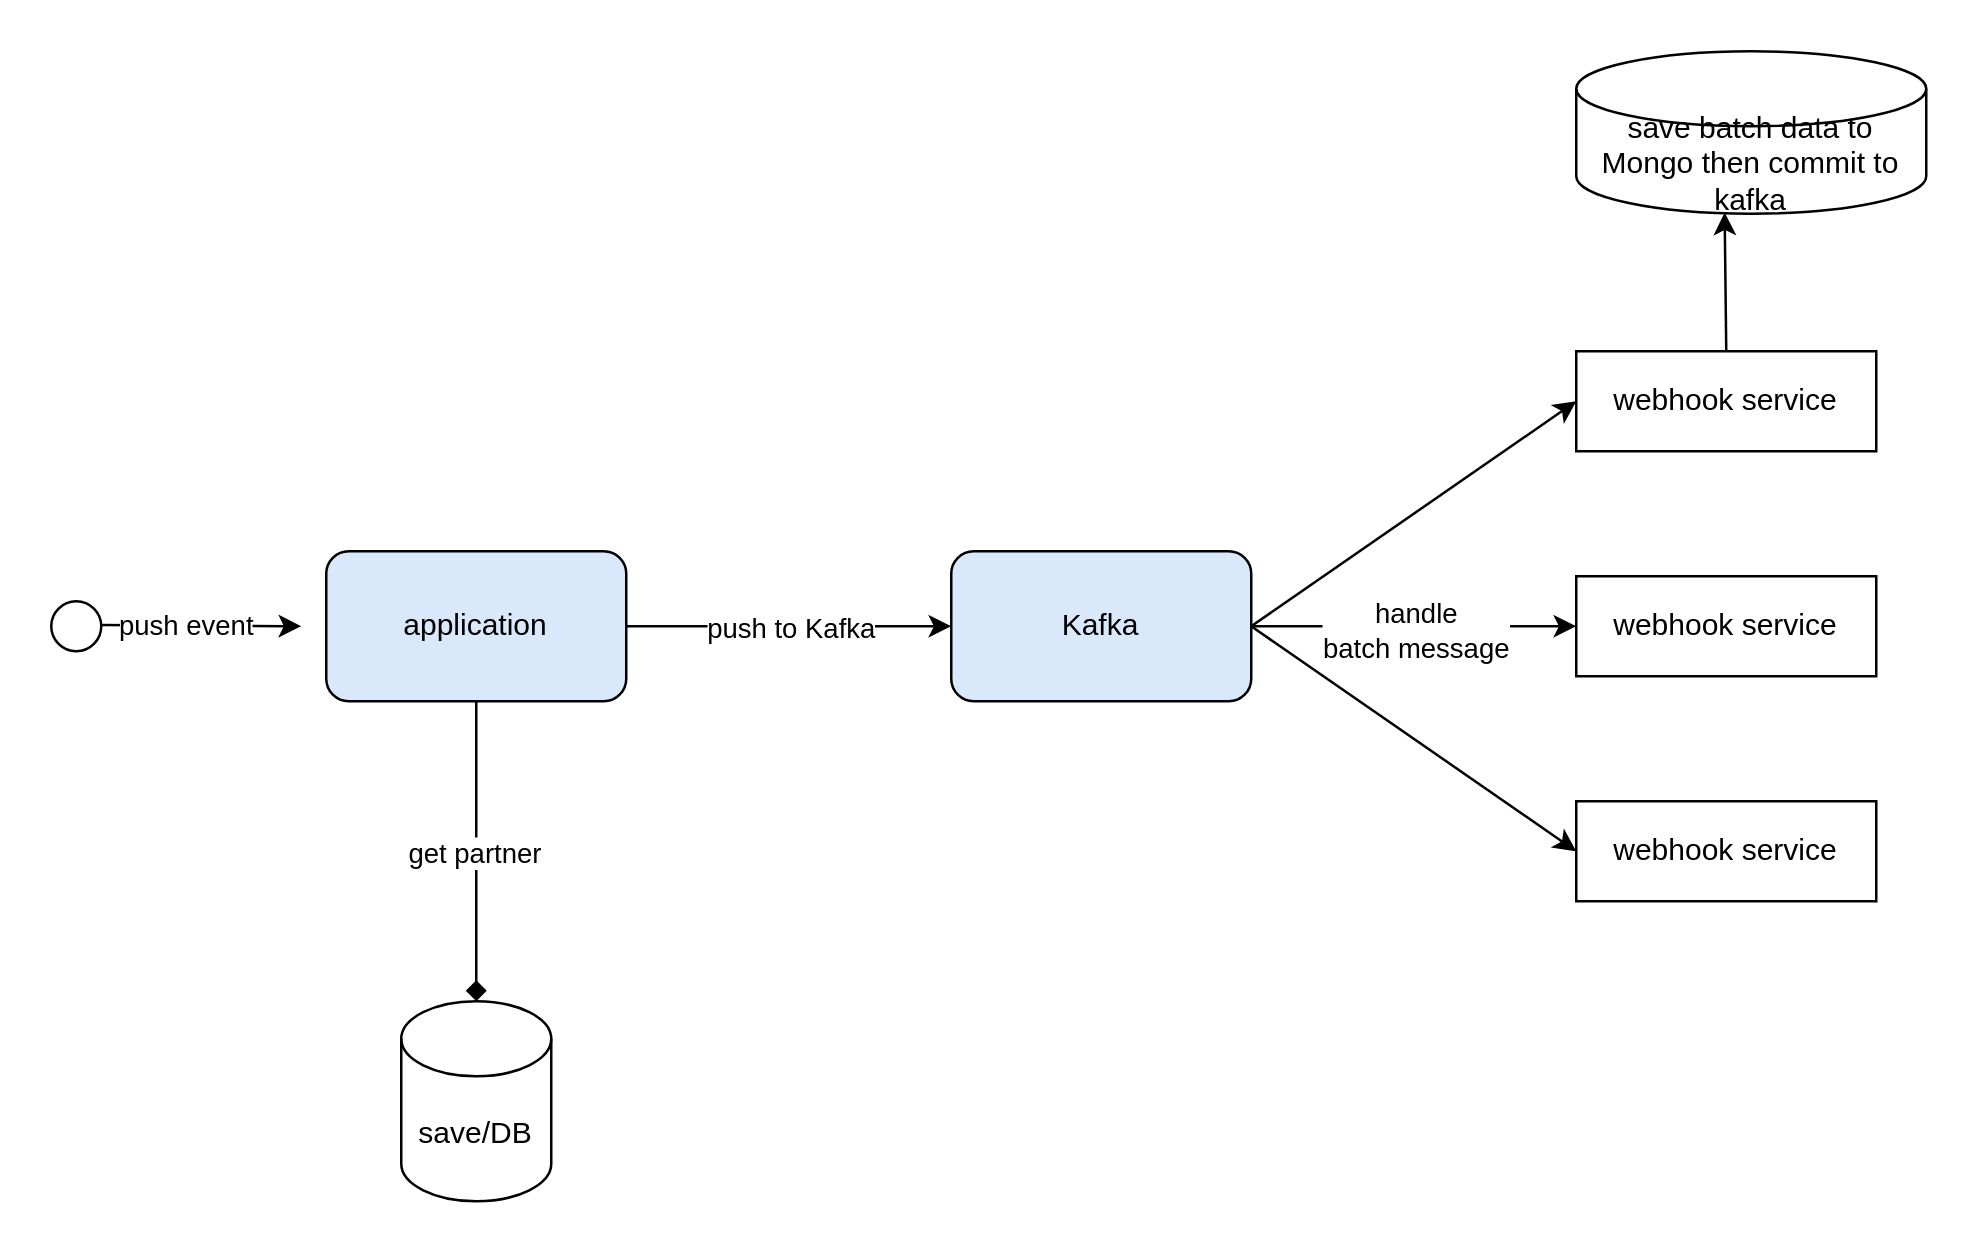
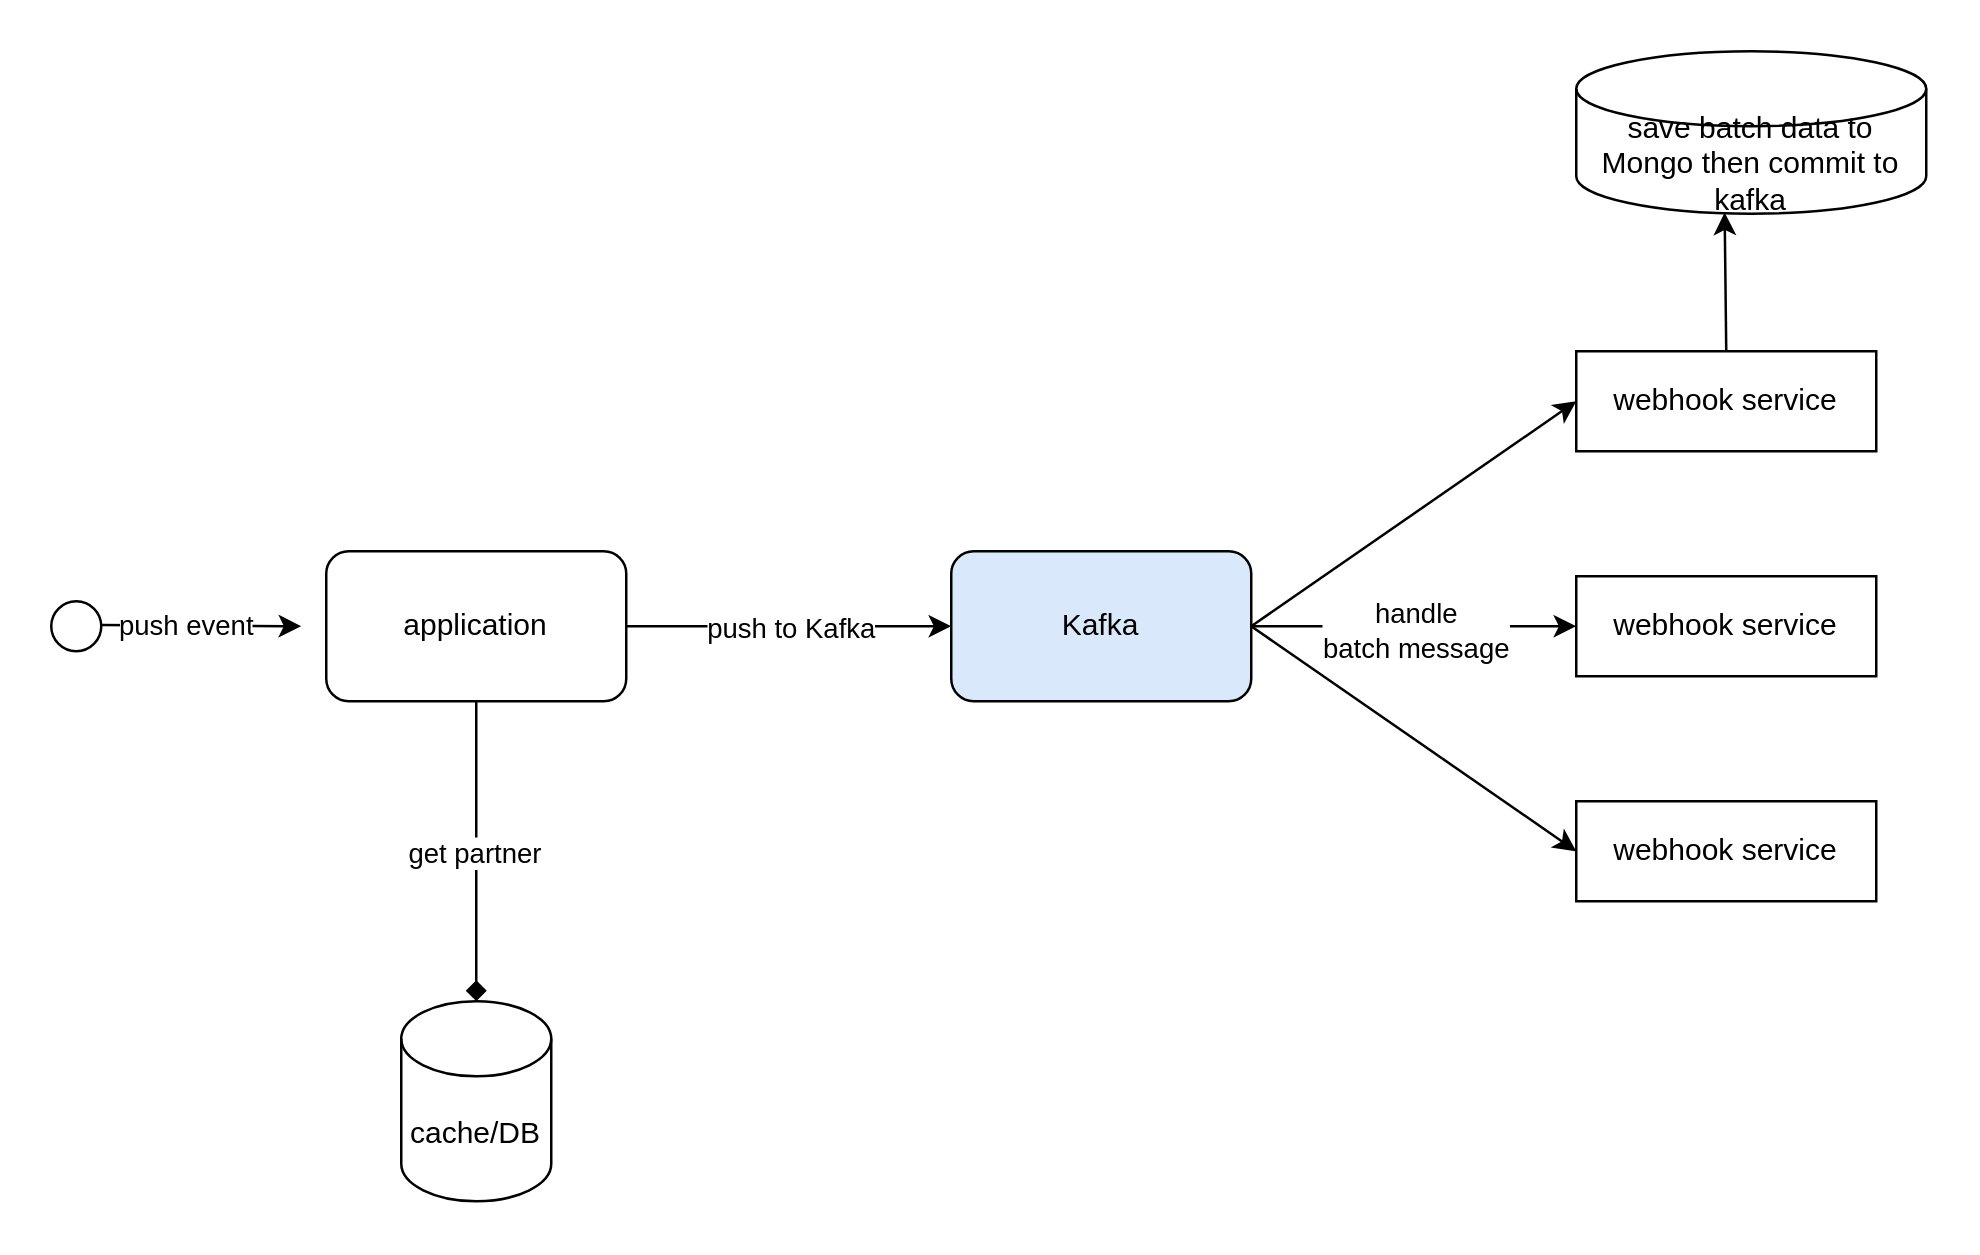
node "application": fillcolor #dae8fc -> #ffffff
node "save/DB": label "save/DB" -> "cache/DB"
